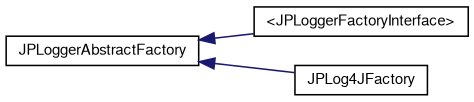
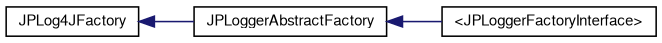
edge "JPLog4JFactory" -> "JPLoggerAbstractFactory": reversed
